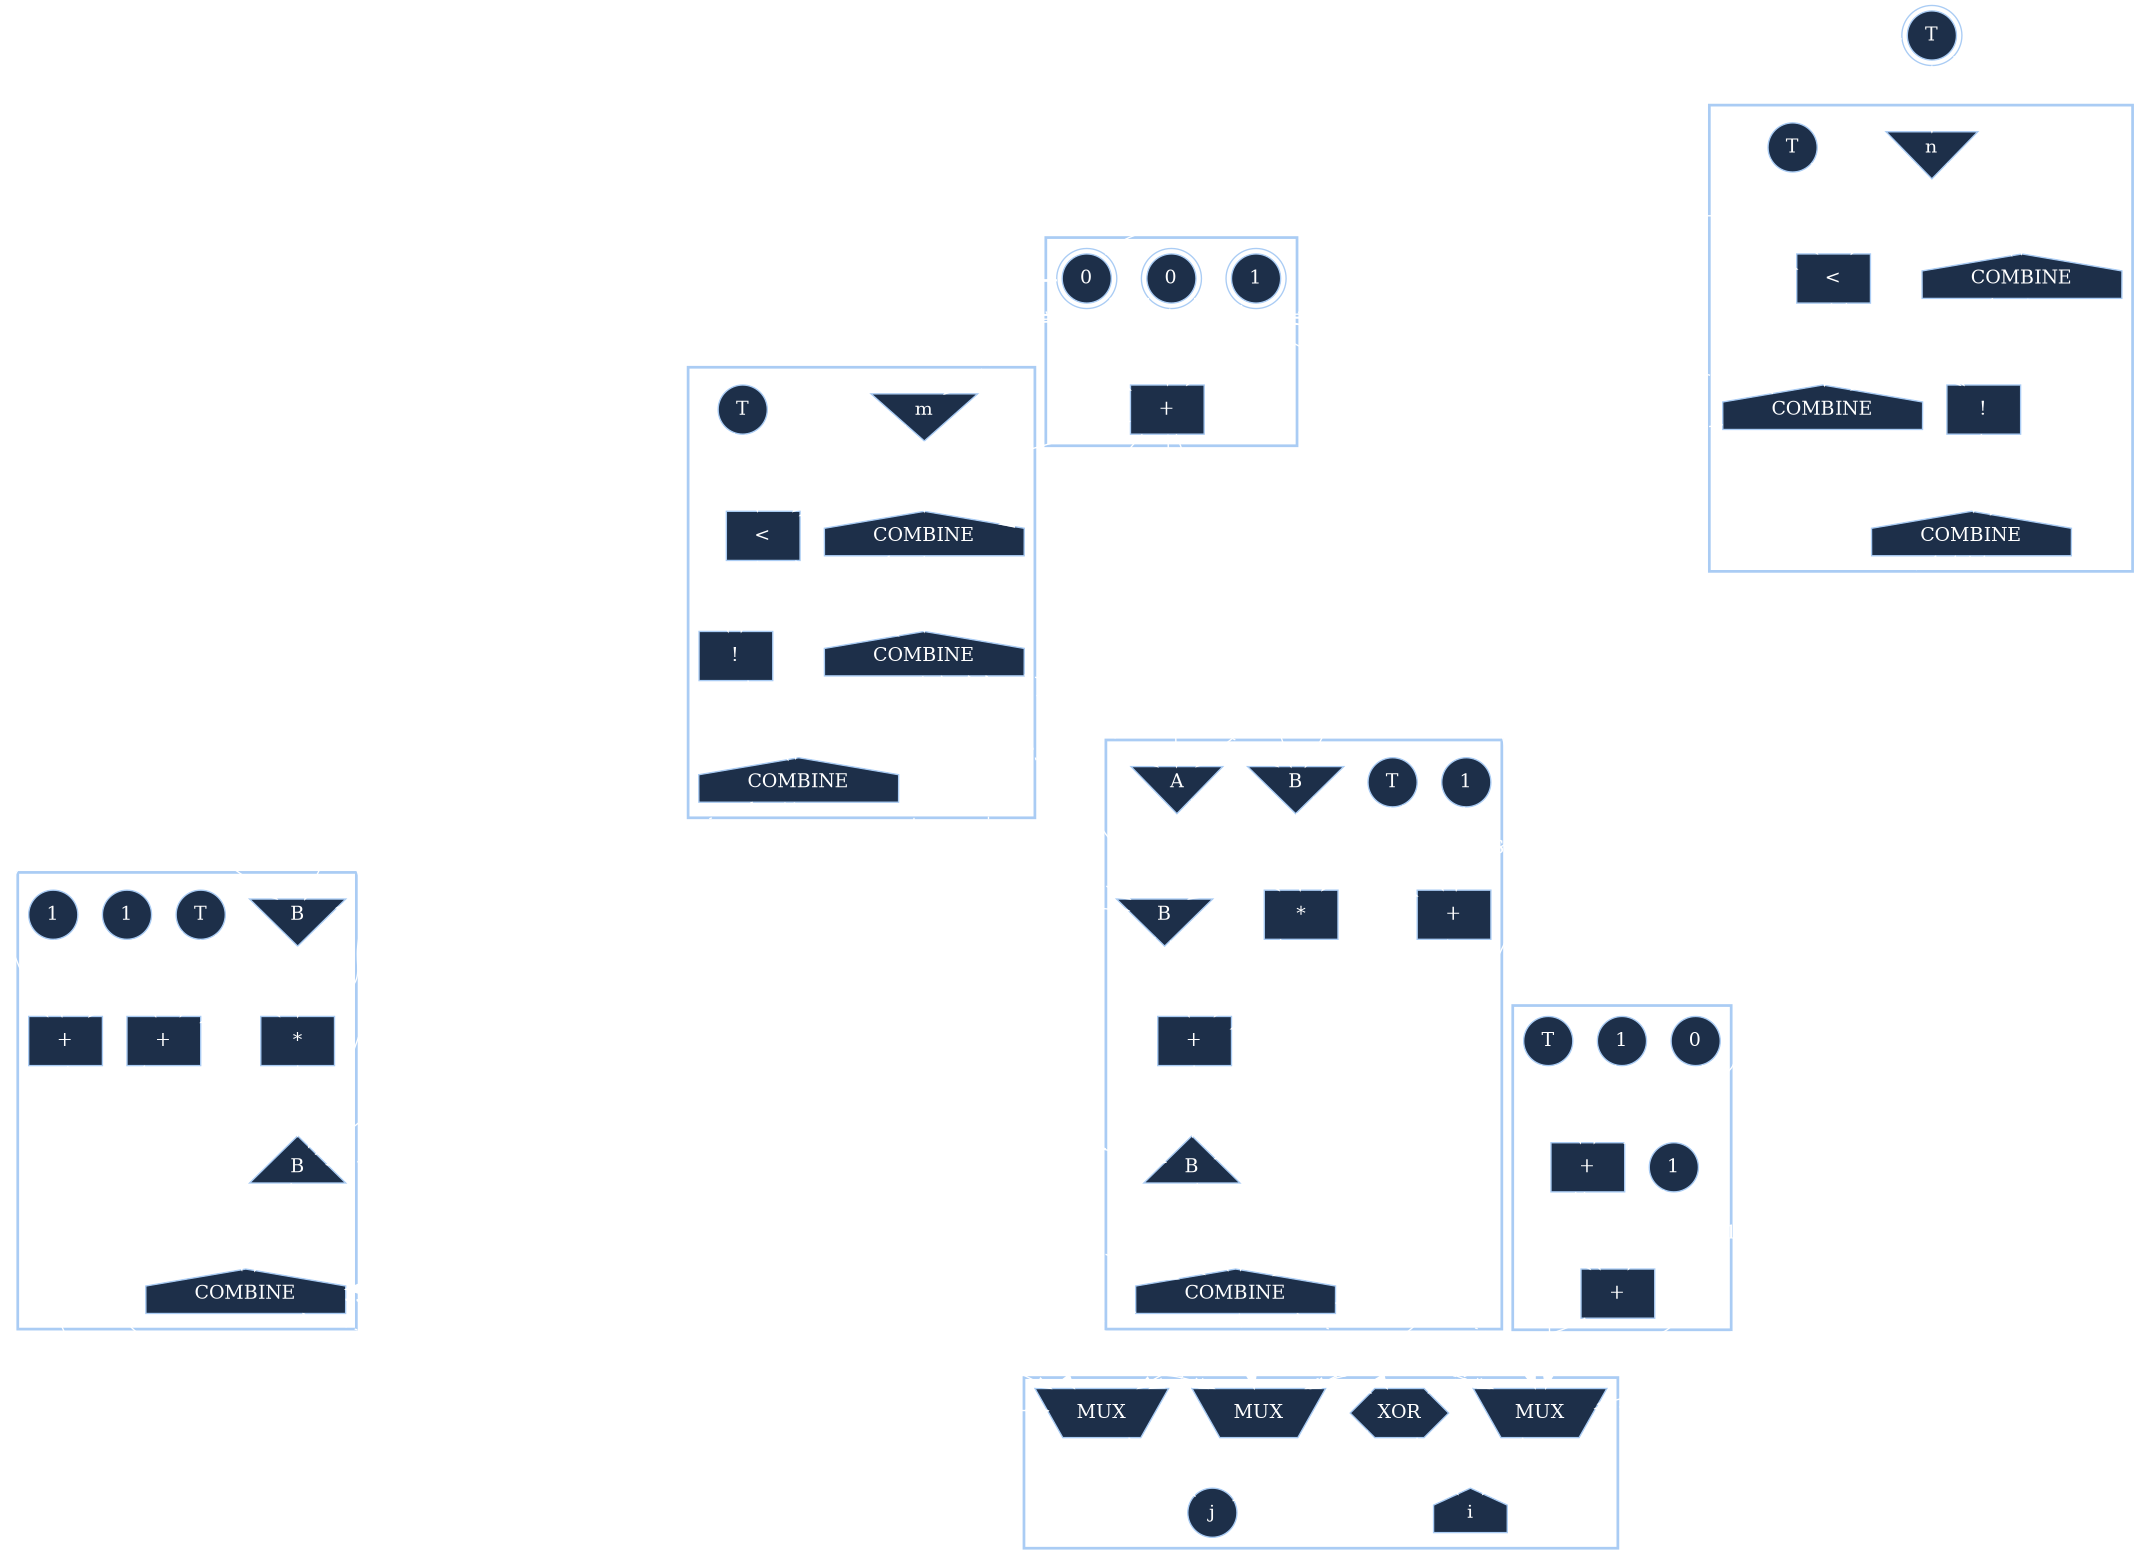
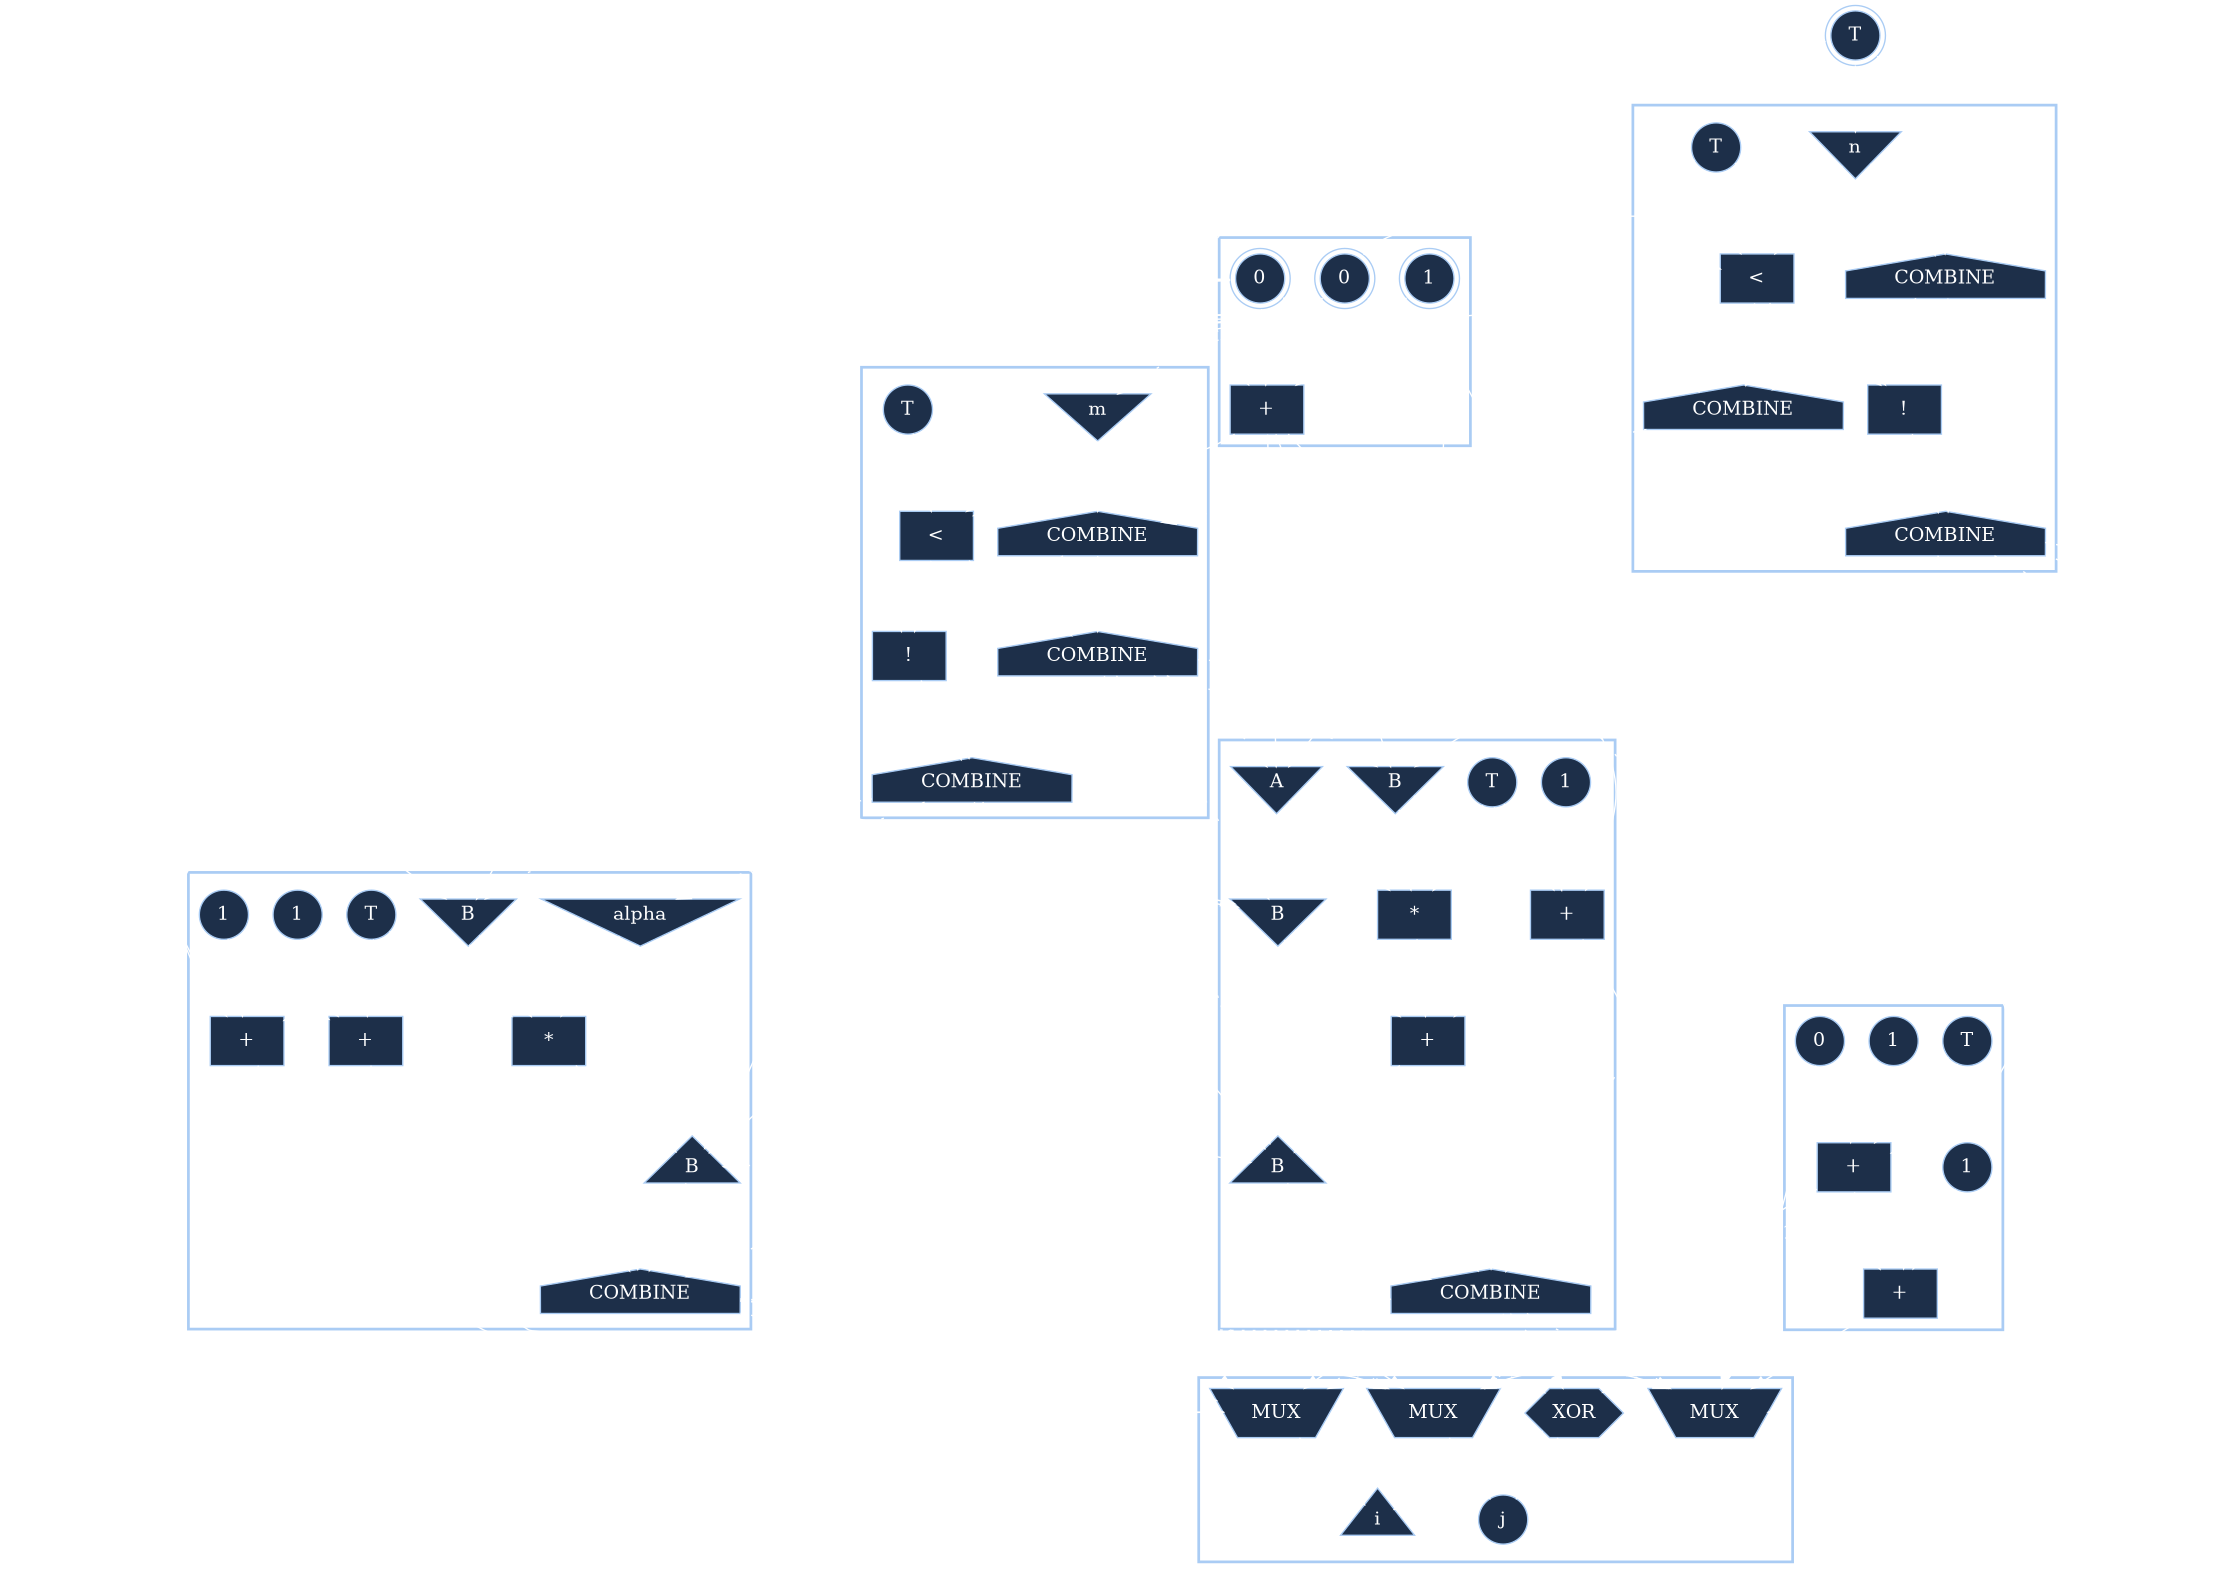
node "alpha": added
node "i": shape house -> triangle
